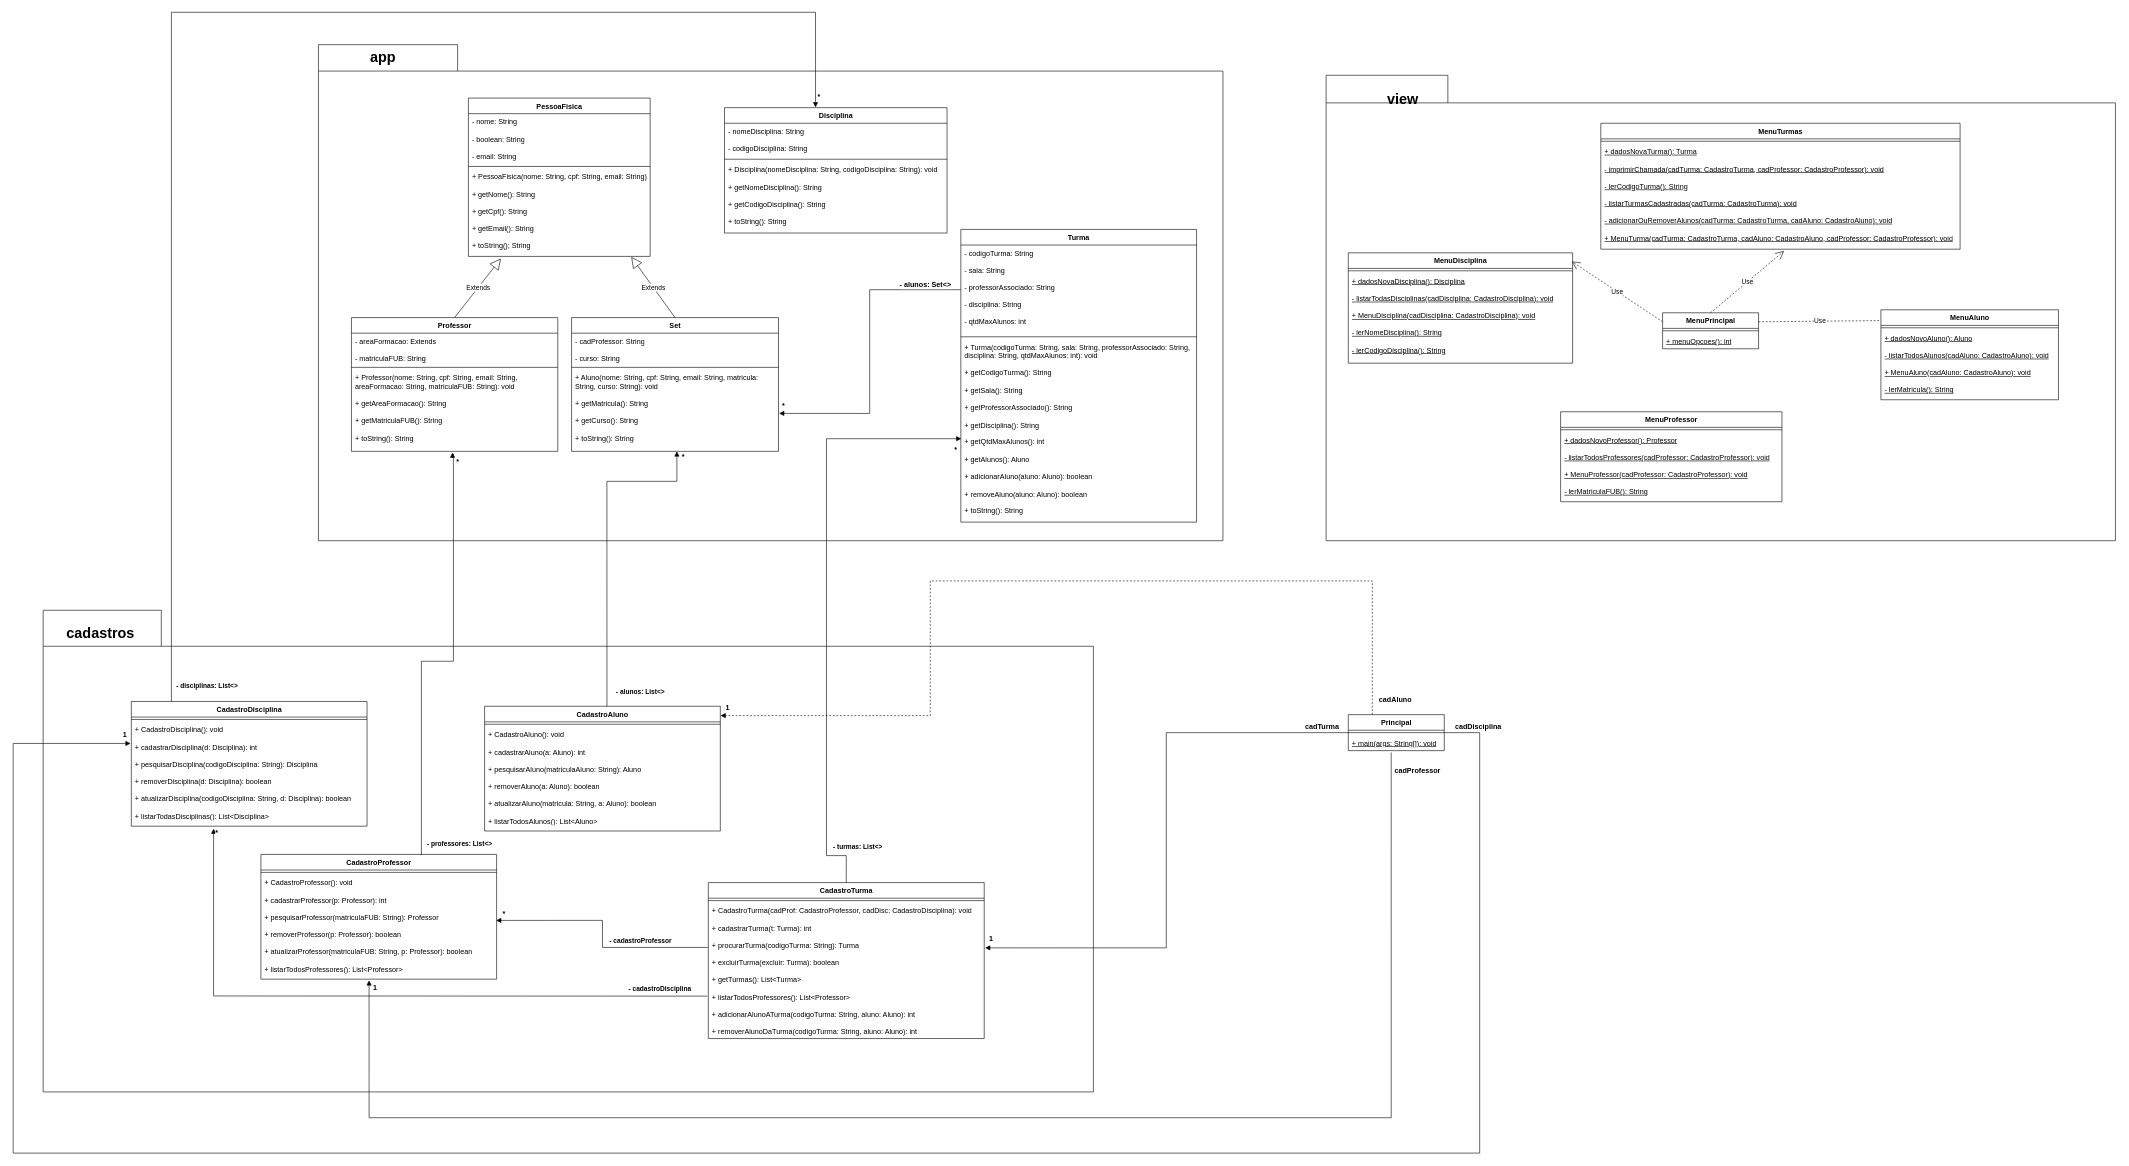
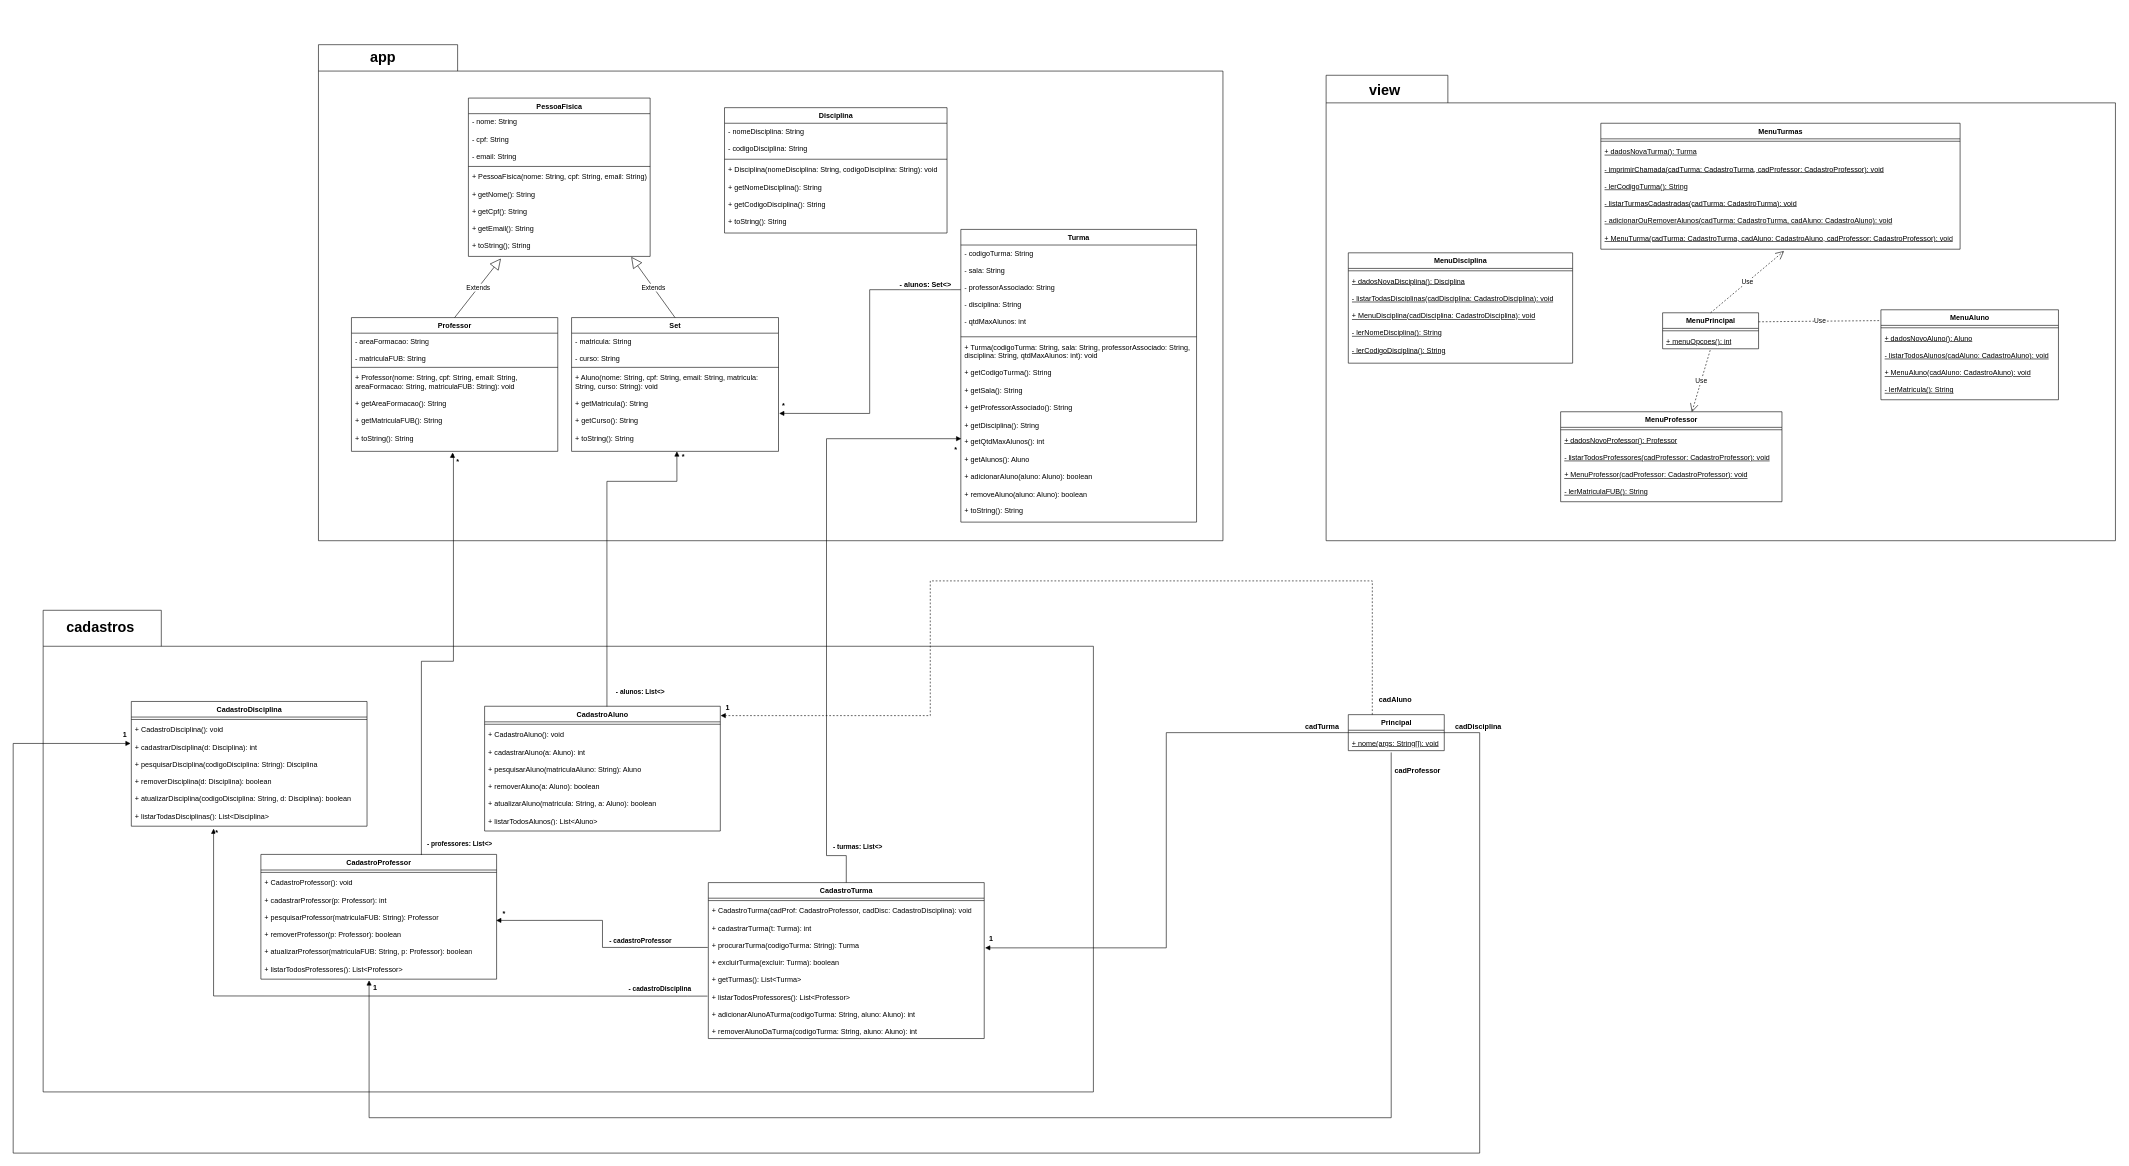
node "view": moved (1402, 99) -> (1384, 90)
node "- nome: String - boolean: String - email: String": label "- nome: String - boolean: String - email: String" -> "- nome: String - cpf: String - email: String"
edge "MenuPrincipal" -> "MenuDisciplina": removed, label "Use"
node "- areaFormacao: Extends - matriculaFUB: String": label "- areaFormacao: Extends - matriculaFUB: String" -> "- areaFormacao: String - matriculaFUB: String"
node "- cadProfessor: String - curso: String": label "- cadProfessor: String - curso: String" -> "- matricula: String - curso: String"
edge "CadastroDisciplina" -> "Disciplina": removed, labels "*", "- disciplinas: List<>"
edge "+ menuOpcoes(): int" -> "MenuProfessor": added, label "Use"
node "cadastros": moved (100, 633) -> (100, 627)
node "+ main(args: String[]): void": label "+ main(args: String[]): void" -> "+ nome(args: String[]): void"
